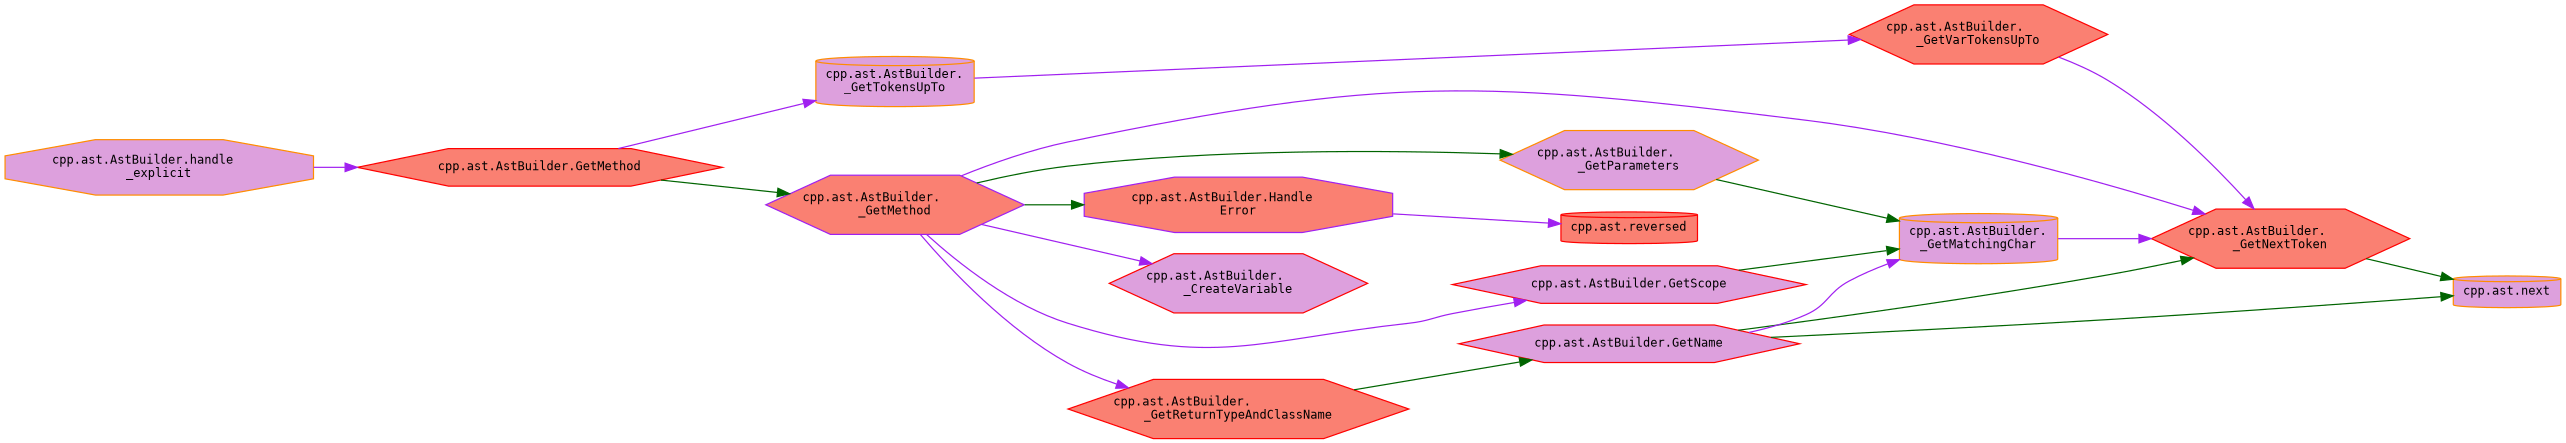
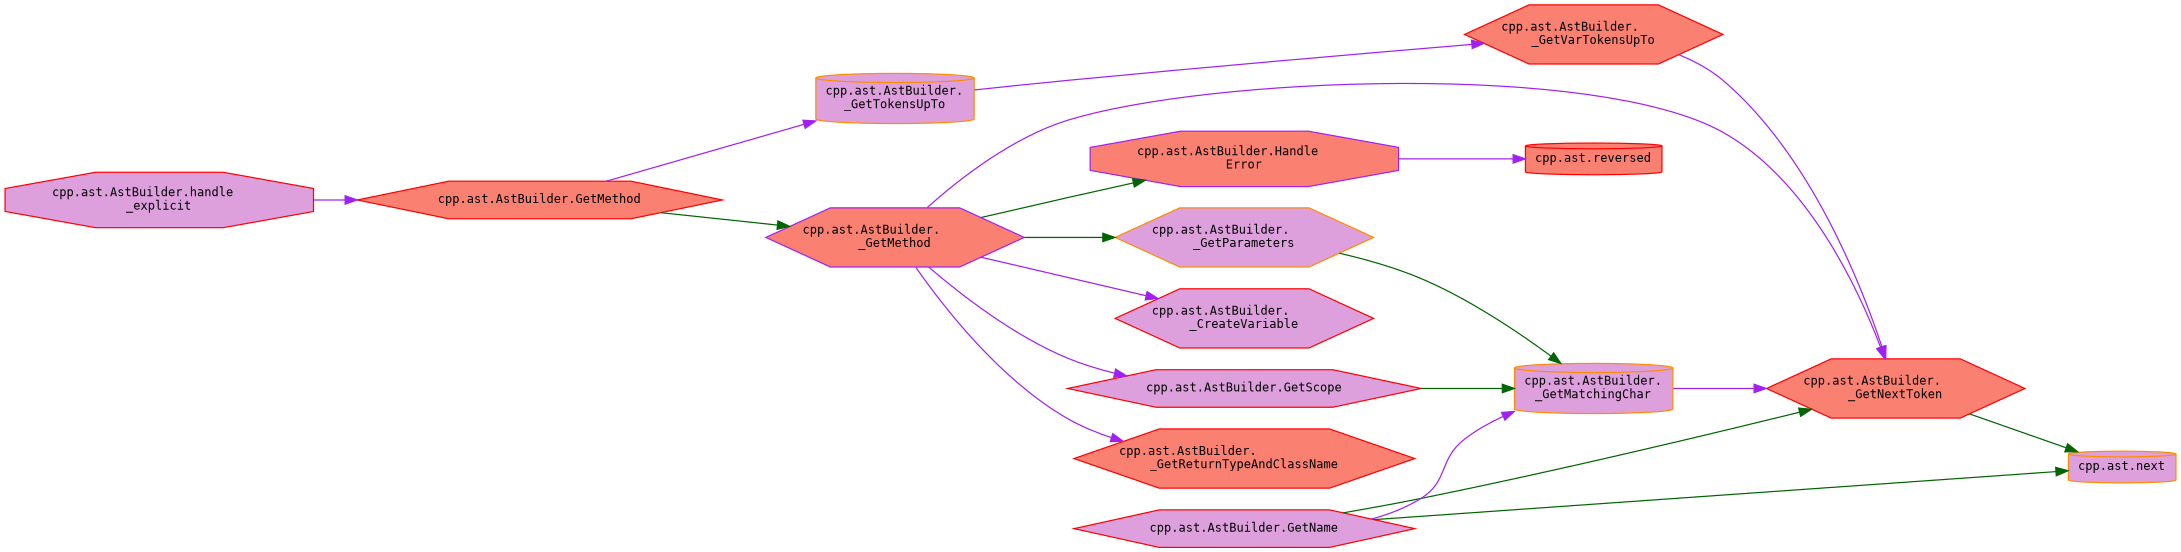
node "cpp.ast.AstBuilder.handle _explicit": color darkorange -> red
edge "cpp.ast.AstBuilder. _GetReturnTypeAndClassName" -> "cpp.ast.AstBuilder.GetName": removed
